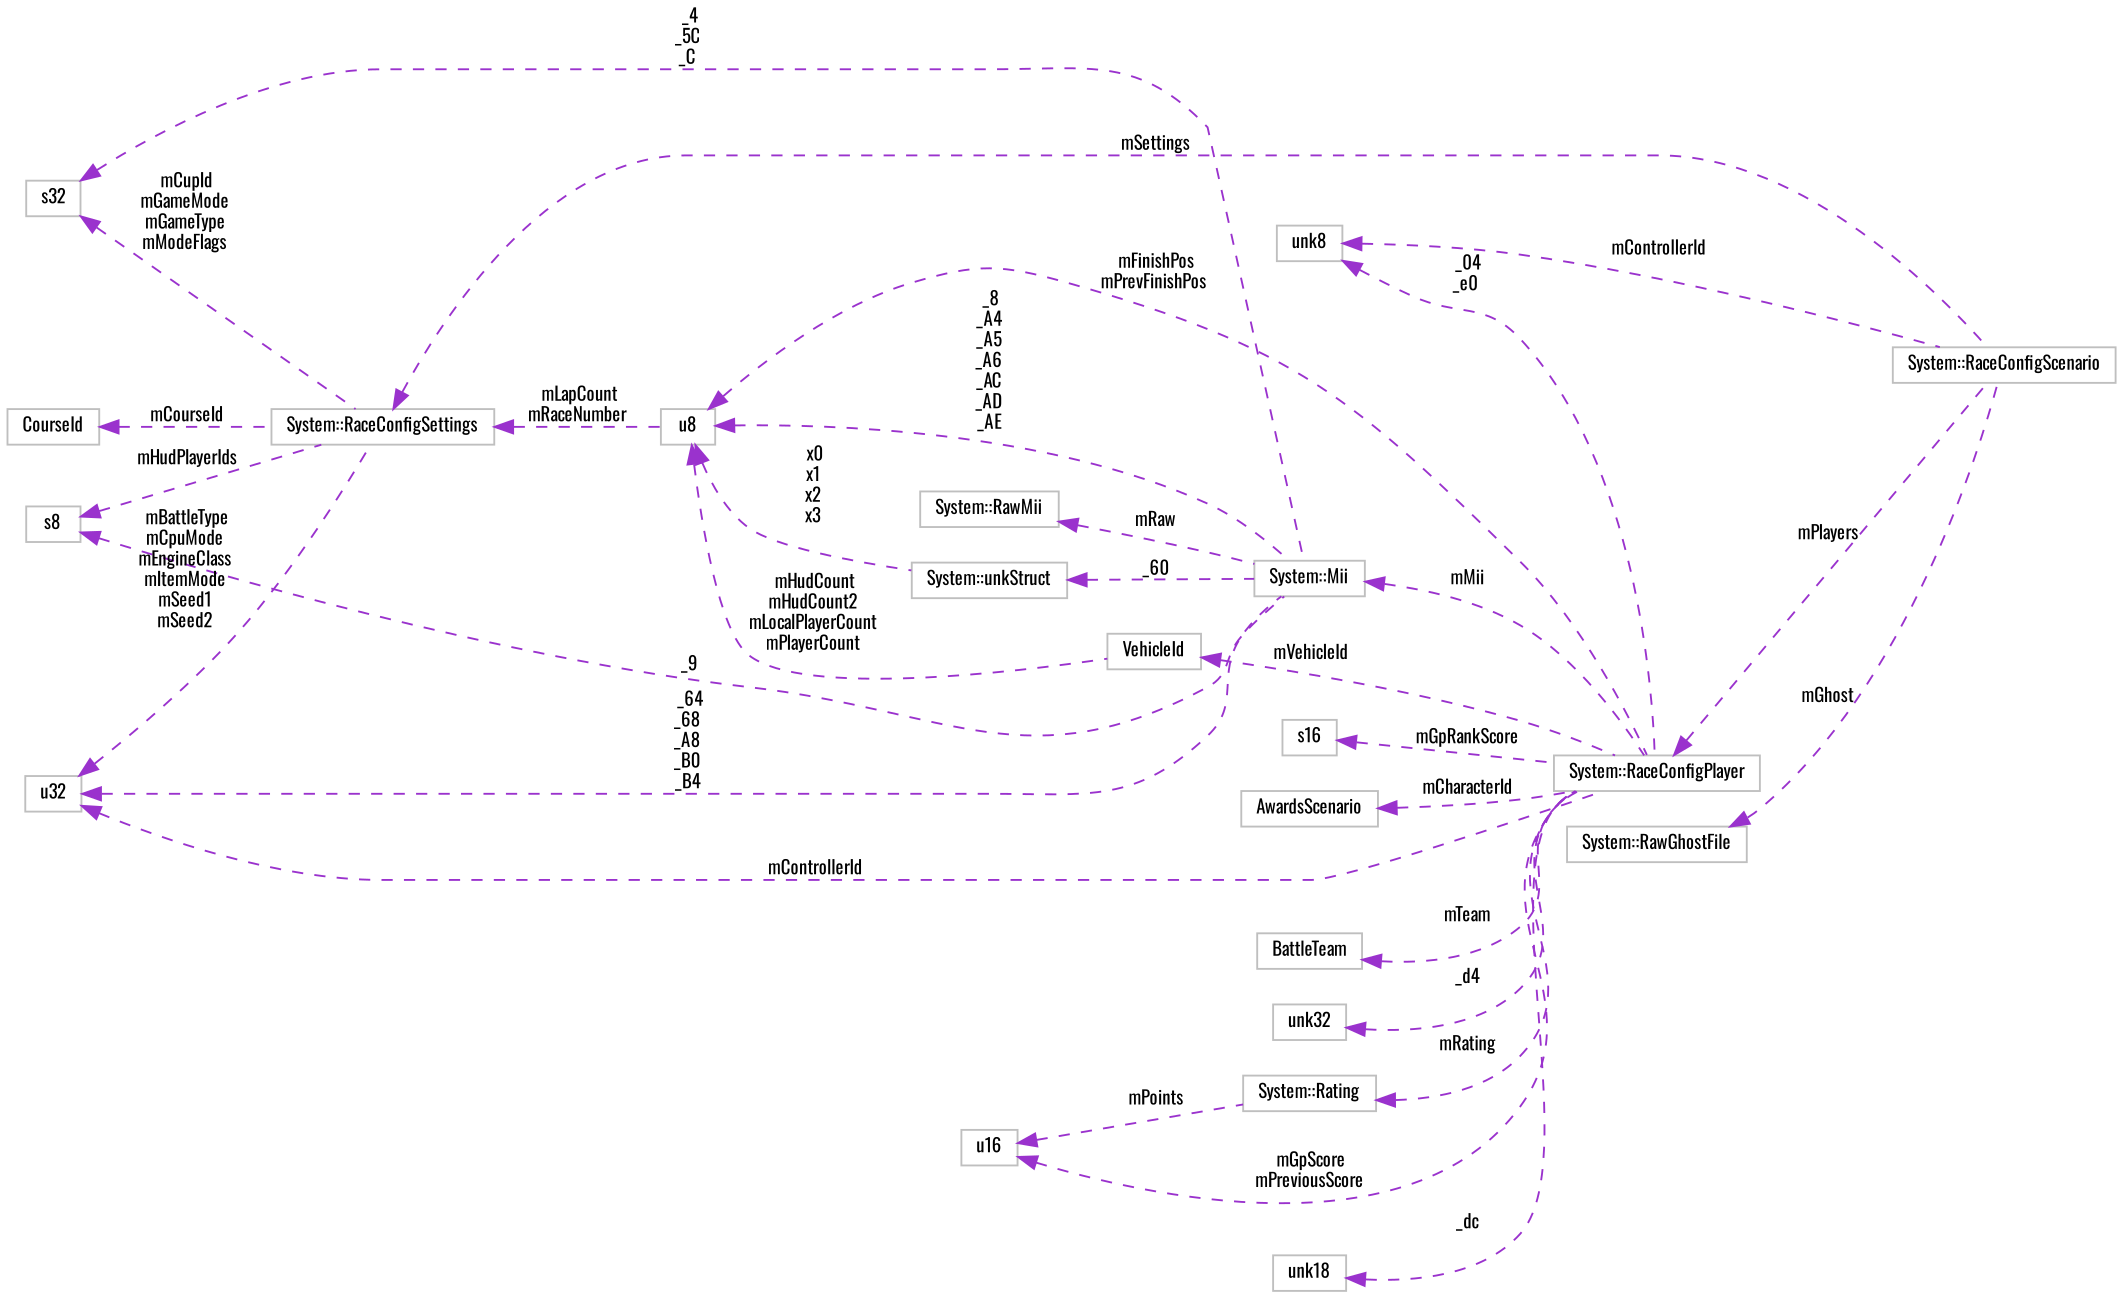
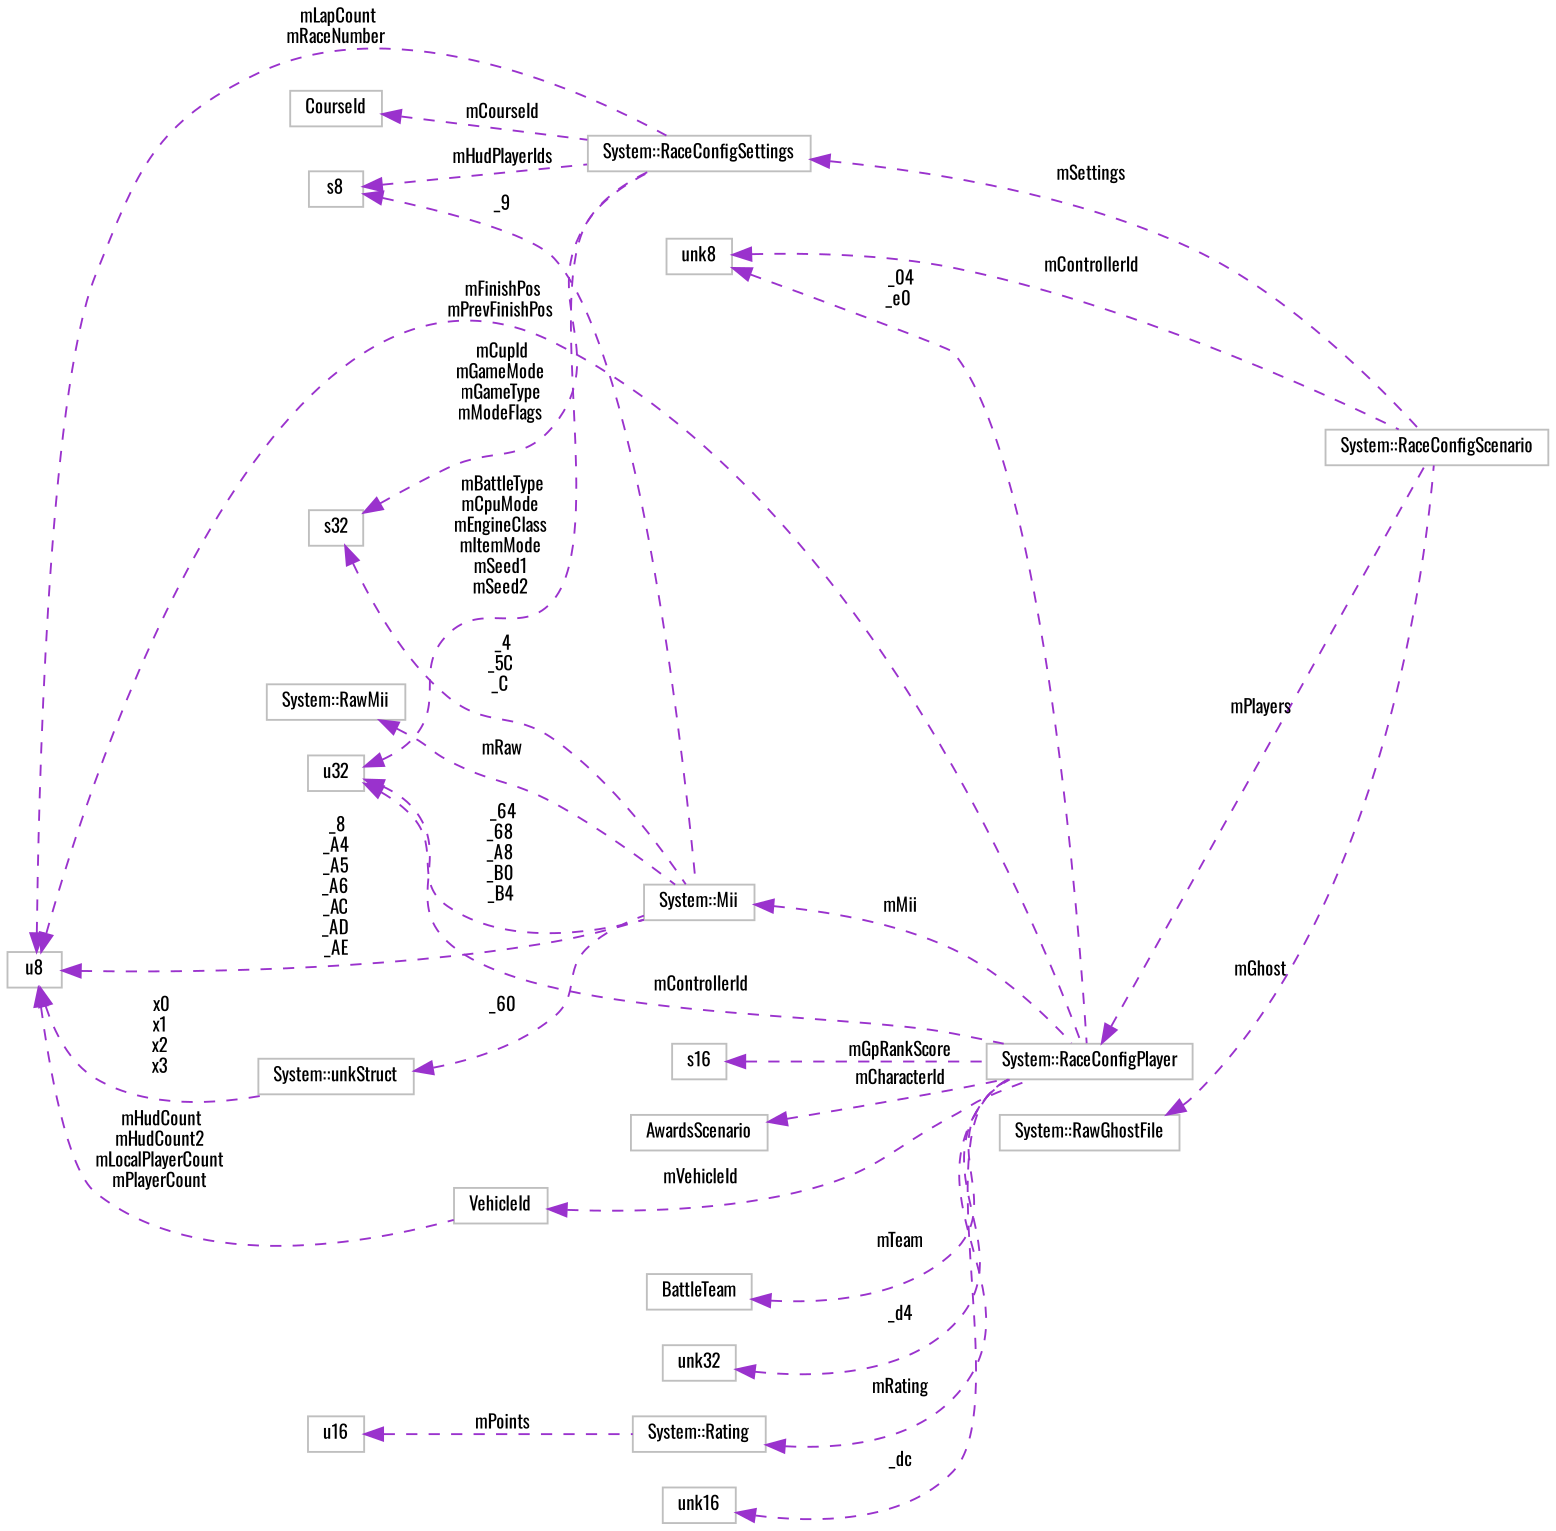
edge "u8" -> "System::RaceConfigSettings": reversed
edge "System::RaceConfigPlayer" -> "u16": removed, label "mGpScore mPreviousScore"
node "unk18": label "unk18" -> "unk16"
